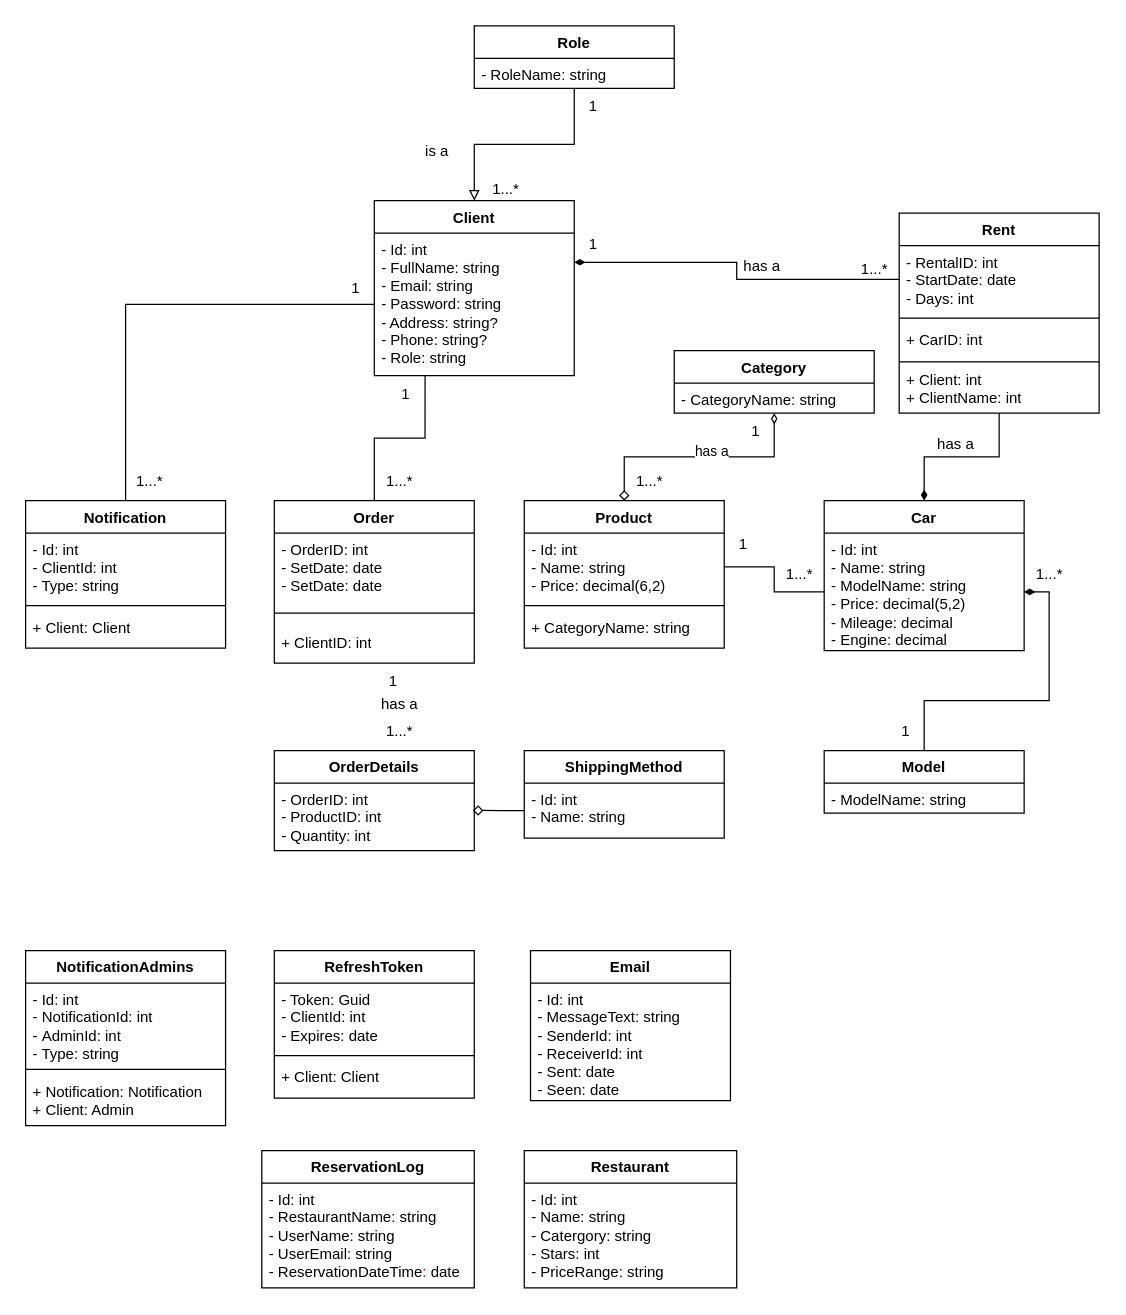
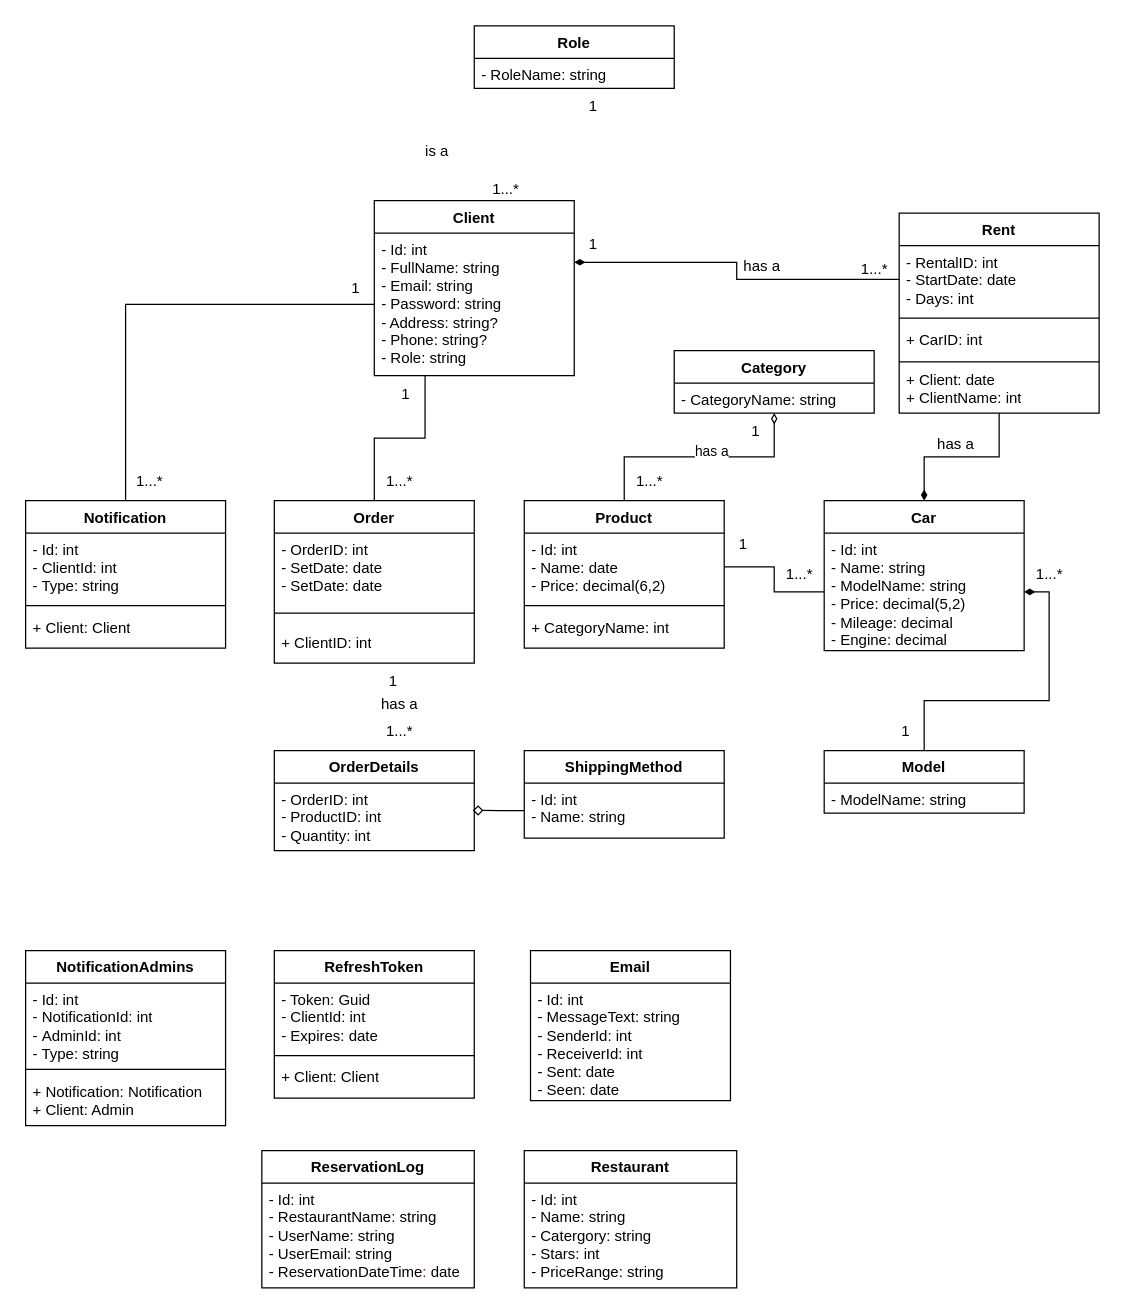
edge "Role" -> "Client": removed
node "+ Client: int + ClientName: int": label "+ Client: int + ClientName: int" -> "+ Client: date + ClientName: int"
edge "Category" -- "Product": arrowhead diamond -> none
node "- Id: int - Name: string - Price: decimal(6,2)": label "- Id: int - Name: string - Price: decimal(6,2)" -> "- Id: int - Name: date - Price: decimal(6,2)"
node "+ CategoryName: string": label "+ CategoryName: string" -> "+ CategoryName: int"
